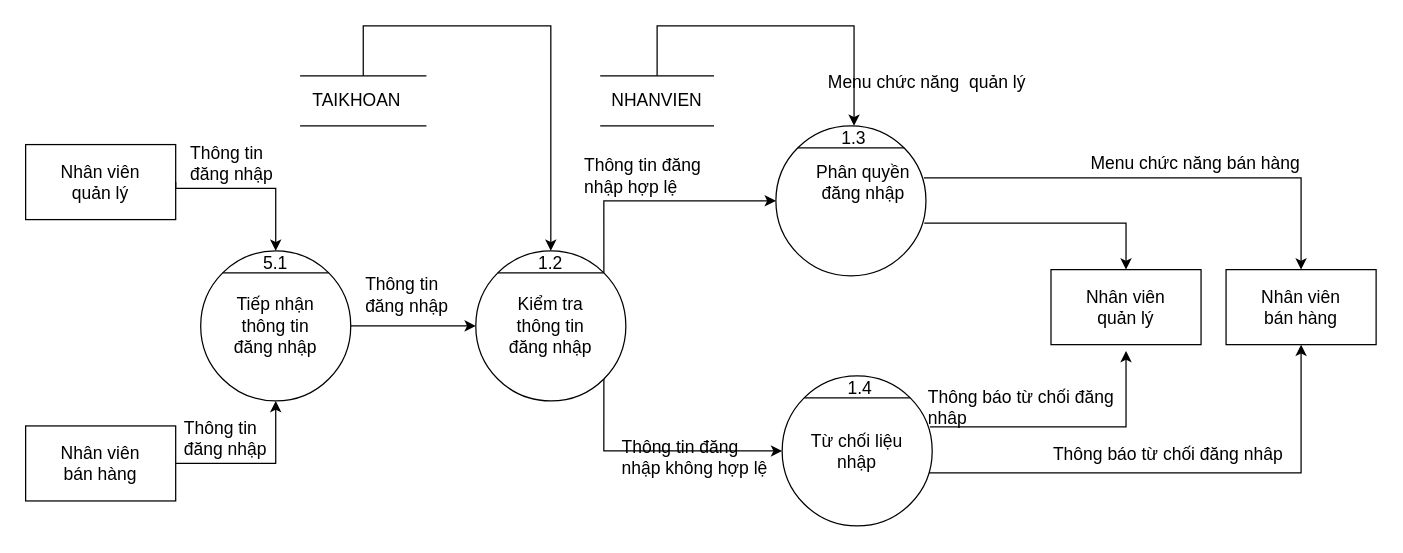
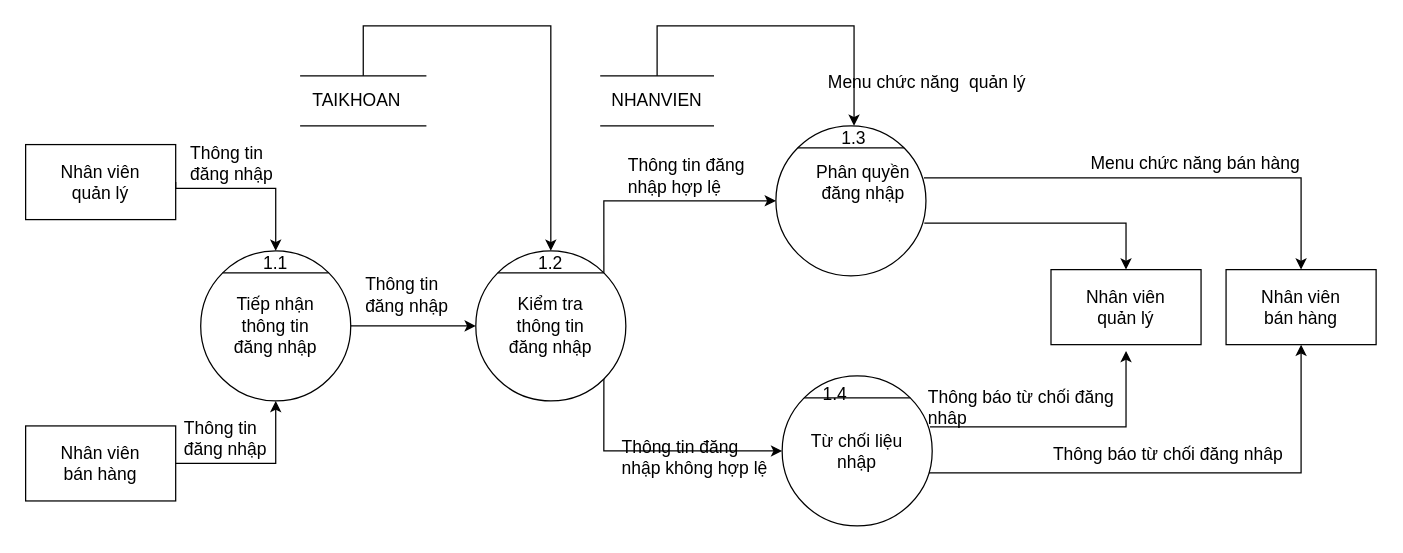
node "Thông tin đăng nhập hợp lệ": moved (651, 176) -> (694, 176)
node "5.1": label "5.1" -> "1.1"
node "1.4": moved (860, 388) -> (835, 394)
